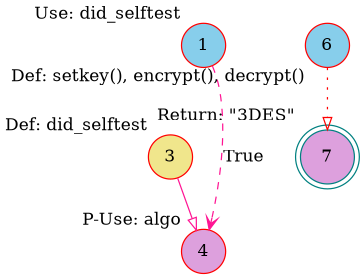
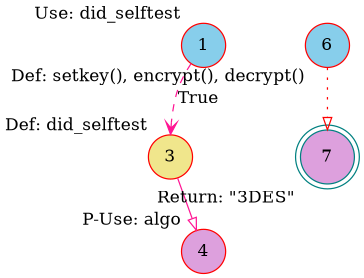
edge "1 Use: did_selftest" -> "4 P-Use: algo": now "1 Use: did_selftest" -> "3 Def: did_selftest"
